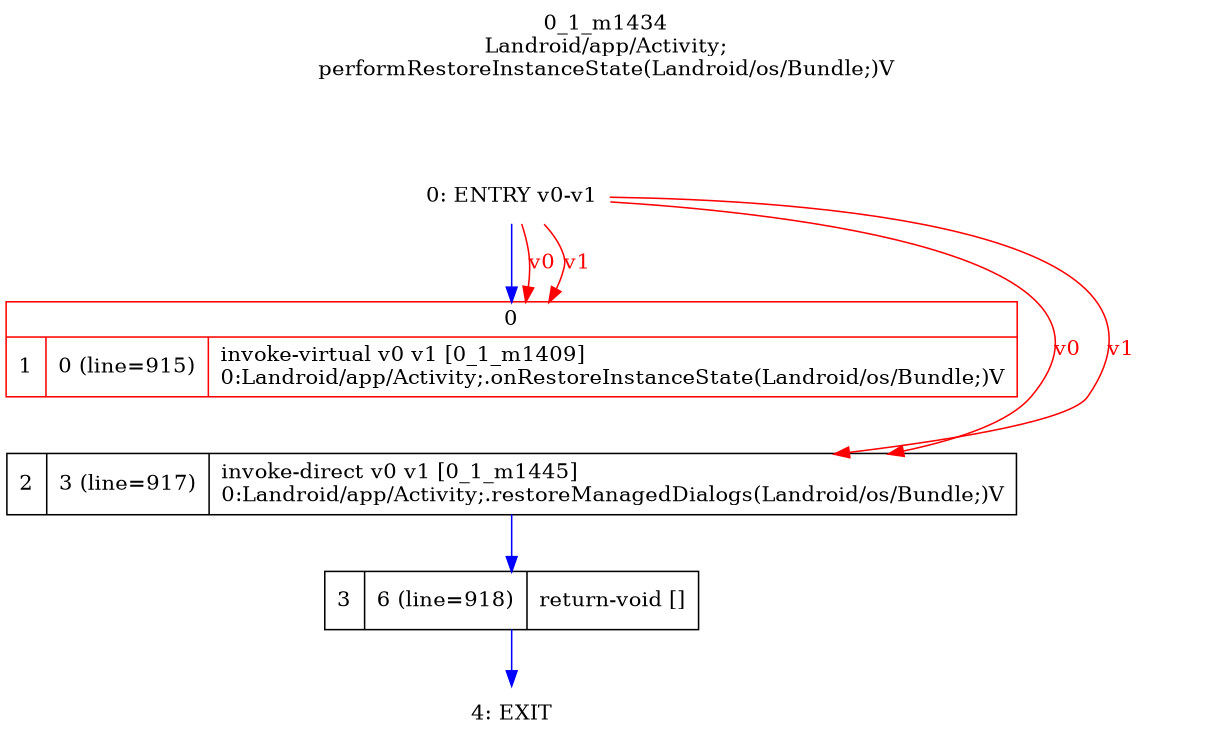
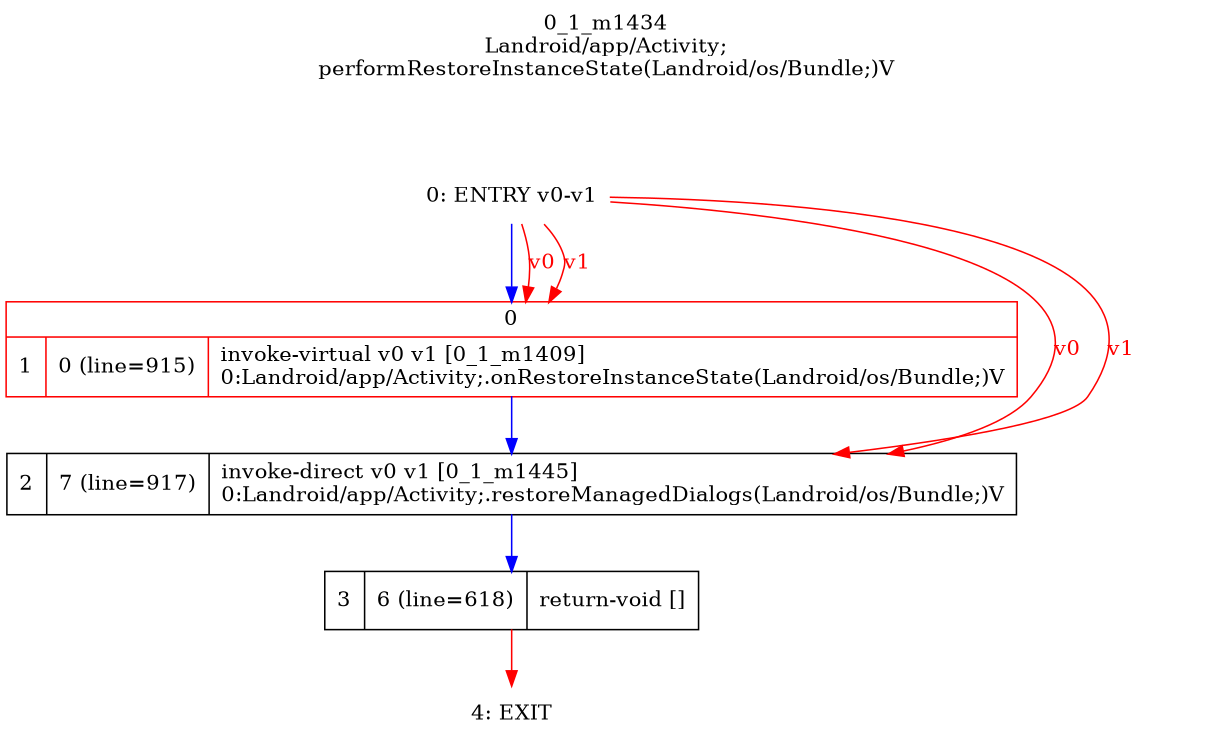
edge "0" -> "2": added
node "2": text "3 (line=917)" -> "7 (line=917)"
node "3": text "6 (line=918)" -> "6 (line=618)"
edge "3" -> "4: EXIT": color blue -> red
